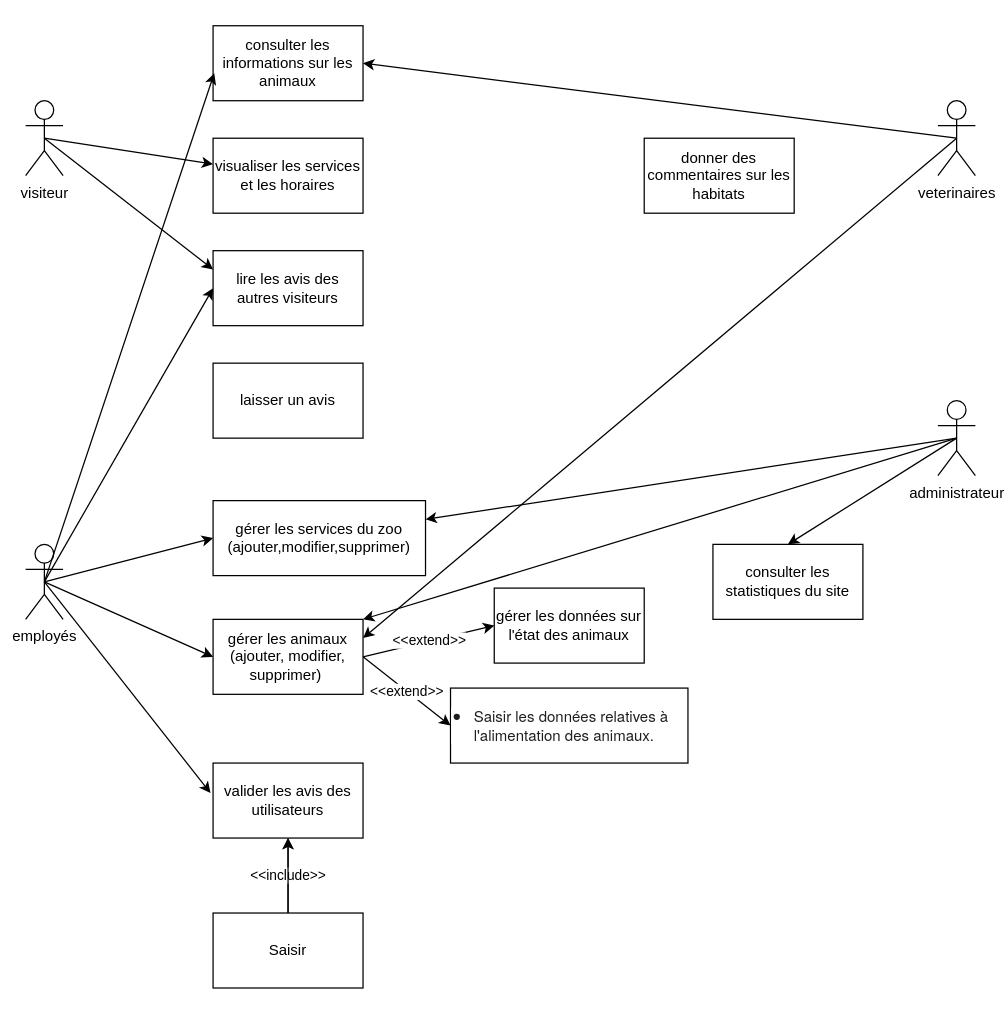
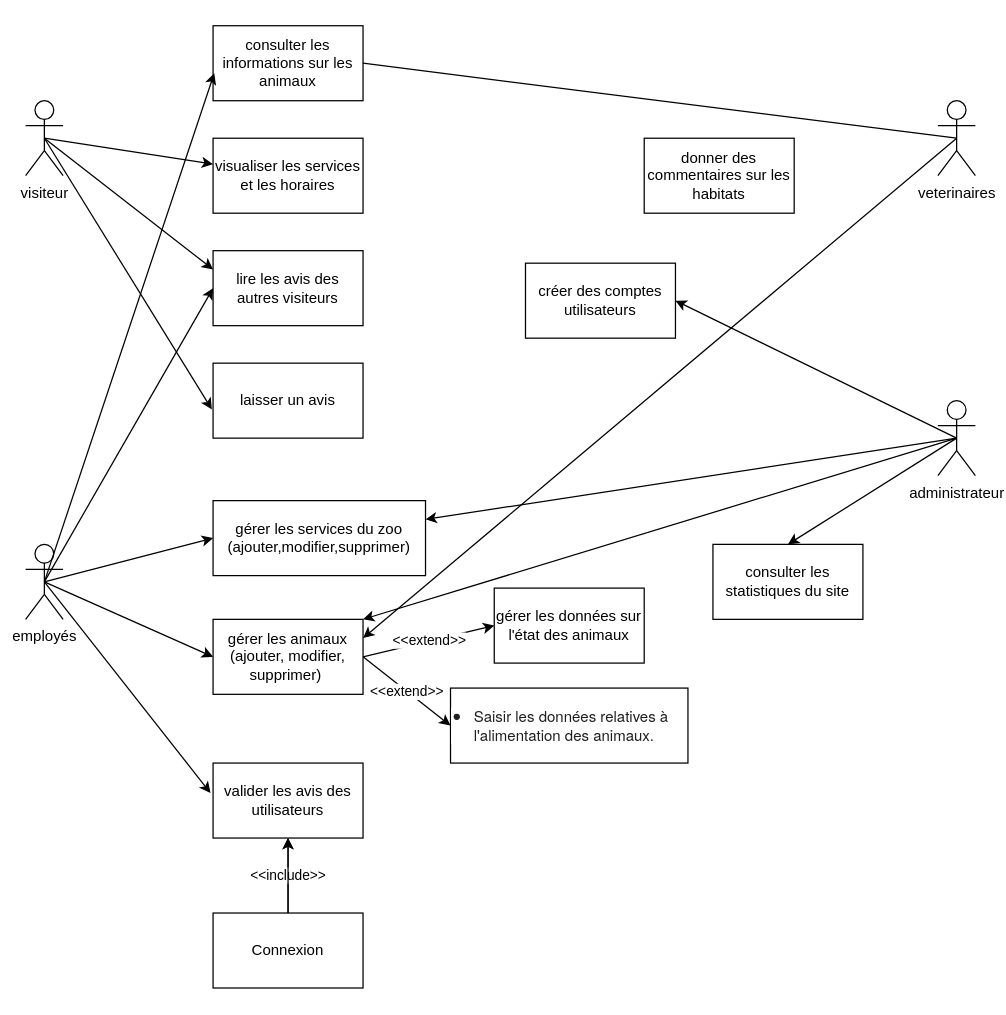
edge "veterinaires" -> "consulter les informations sur les animaux": arrowhead classic -> none
edge "visiteur" -> "laisser un avis": added
node "créer des comptes utilisateurs": added
edge "administrateur" -> "créer des comptes utilisateurs": added
node "Saisir": label "Saisir" -> "Connexion"
